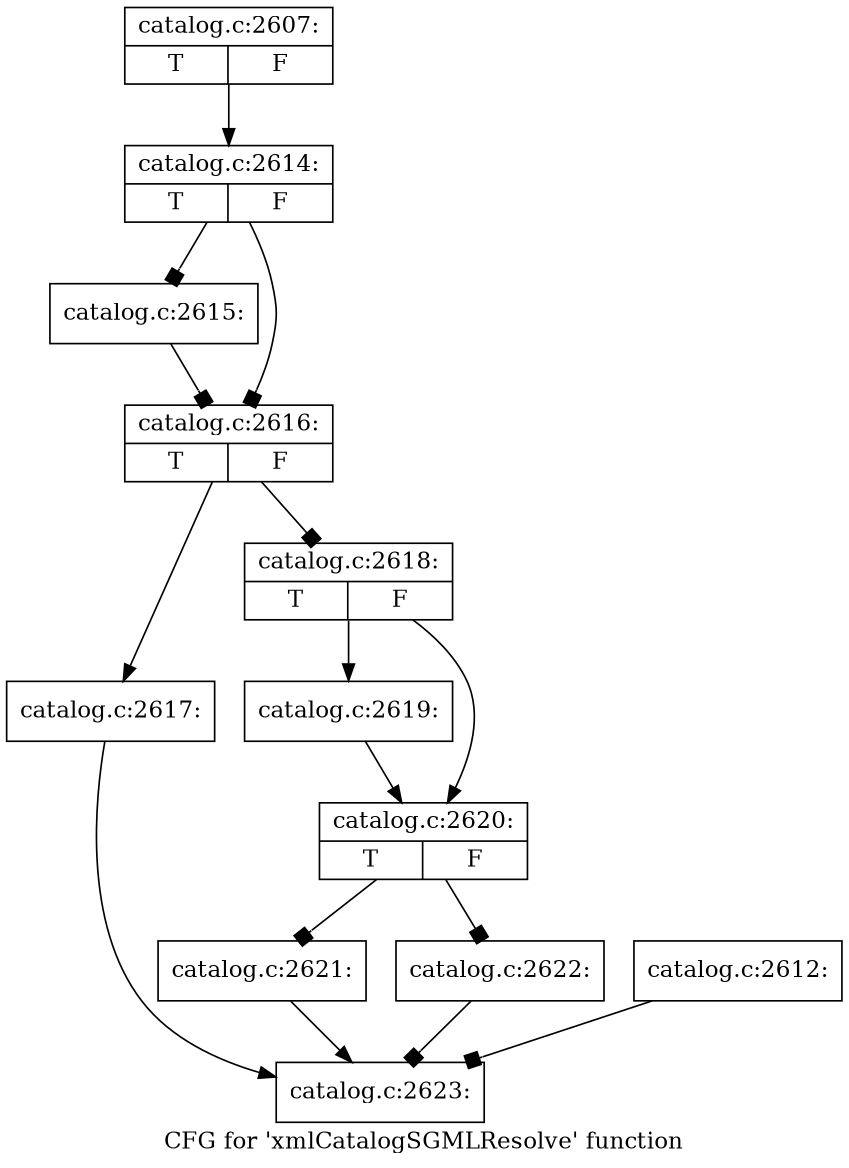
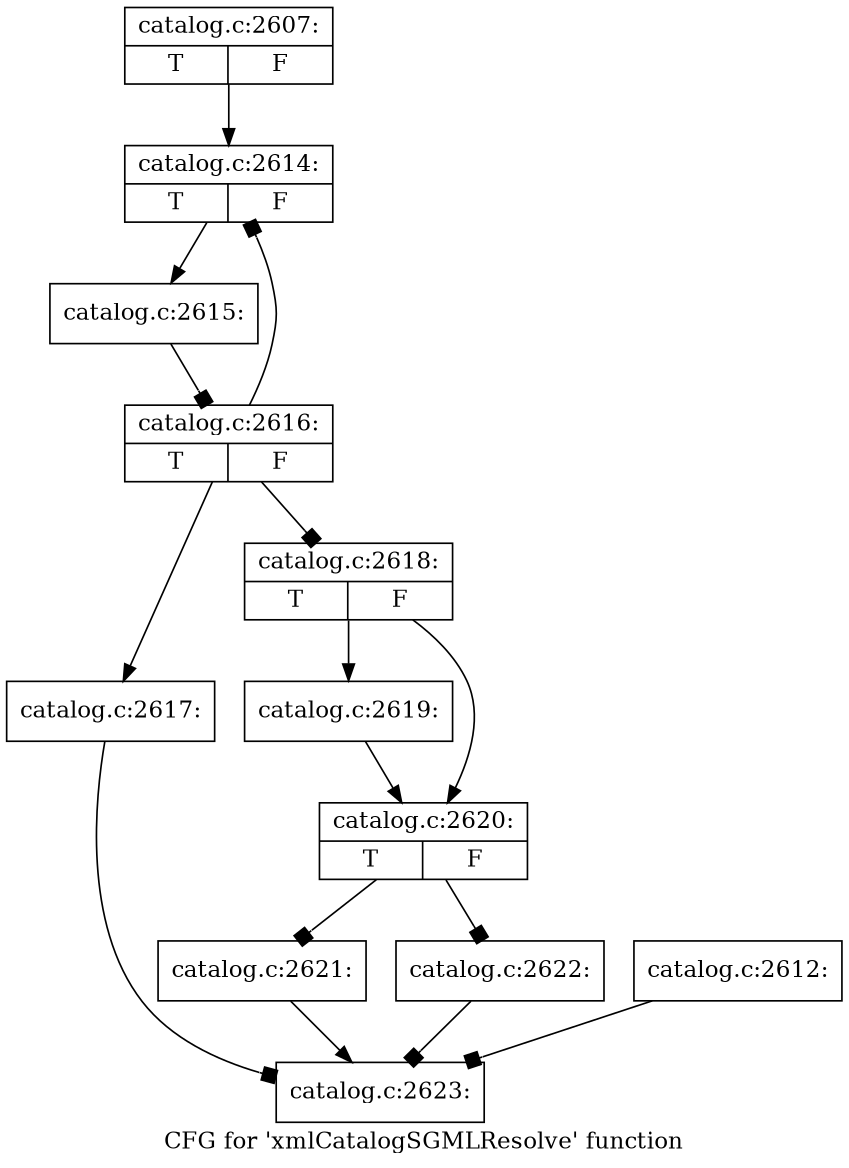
edge "catalog.c:2614:" -> "catalog.c:2615:": arrowhead box -> normal
edge "catalog.c:2614:" -> "catalog.c:2616:": reversed
edge "catalog.c:2617:" -> "catalog.c:2623:": arrowhead normal -> box
